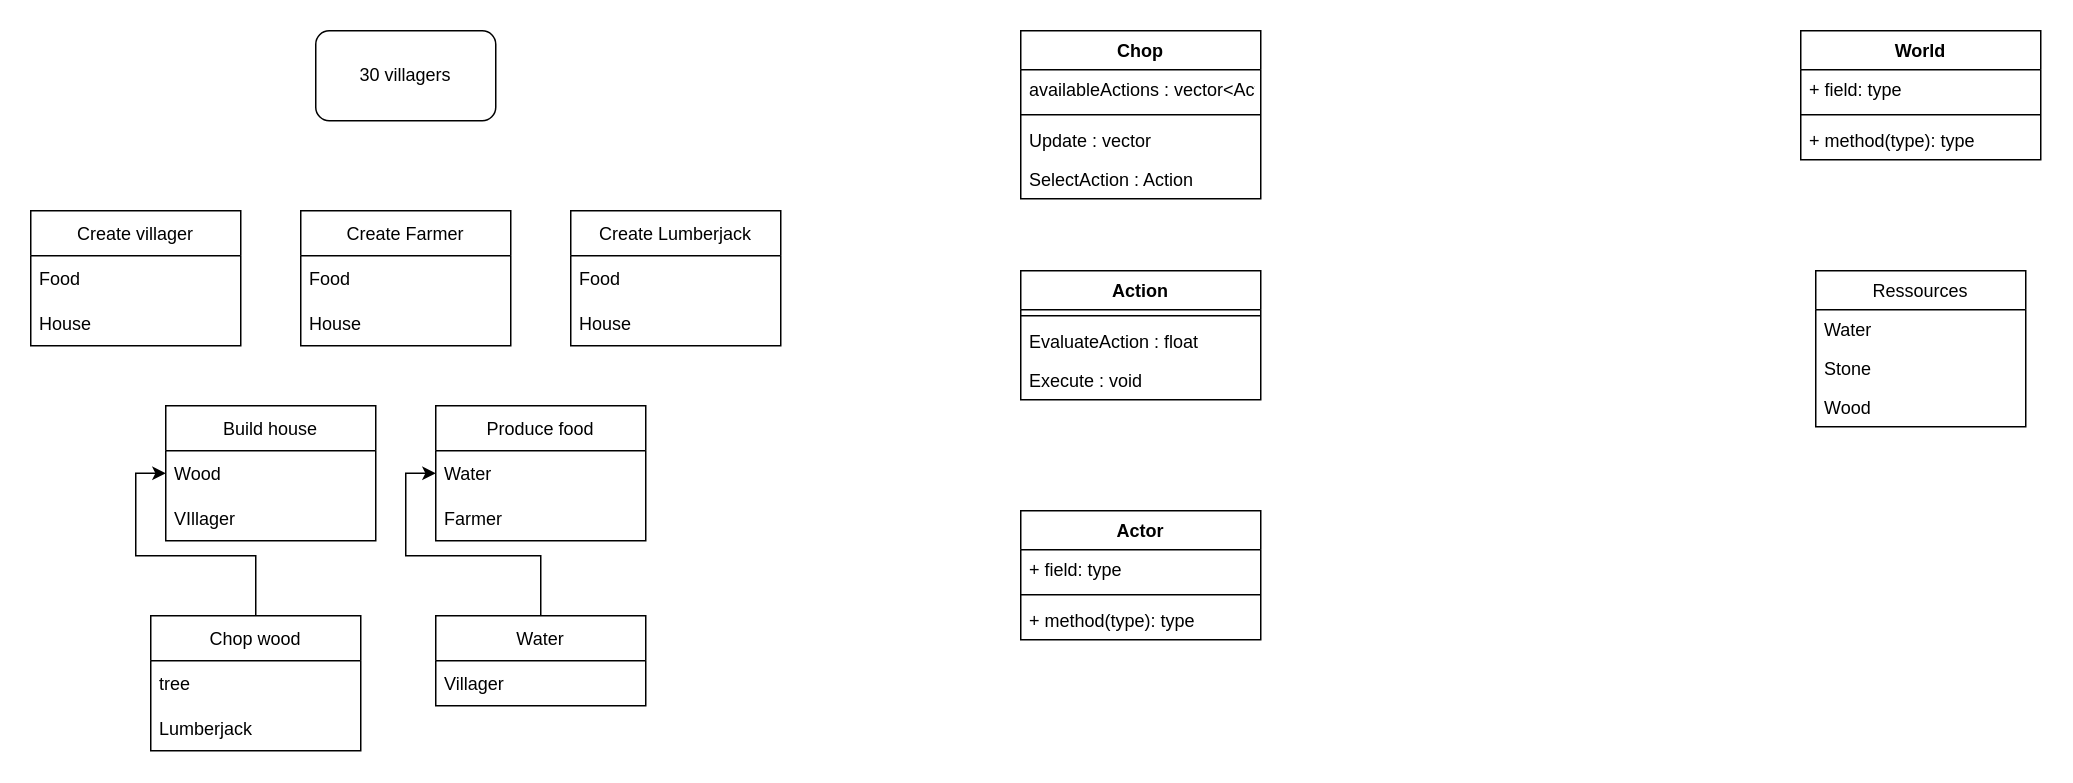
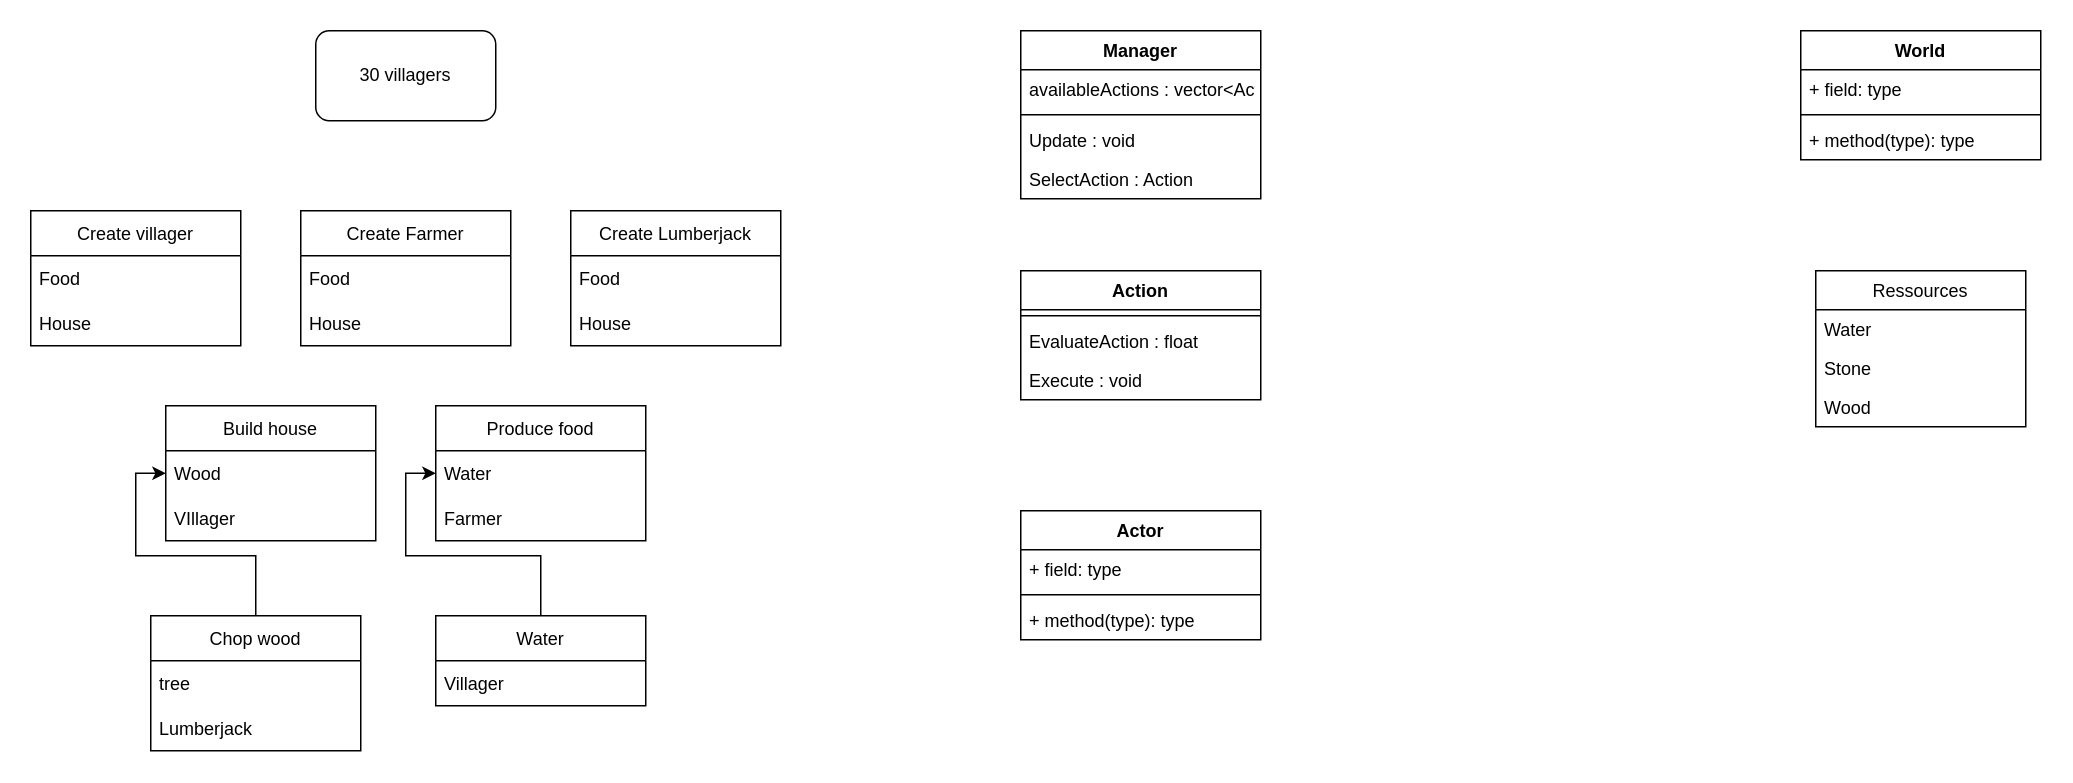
node "Chop": label "Chop" -> "Manager"
node "Update : vector": label "Update : vector" -> "Update : void"
